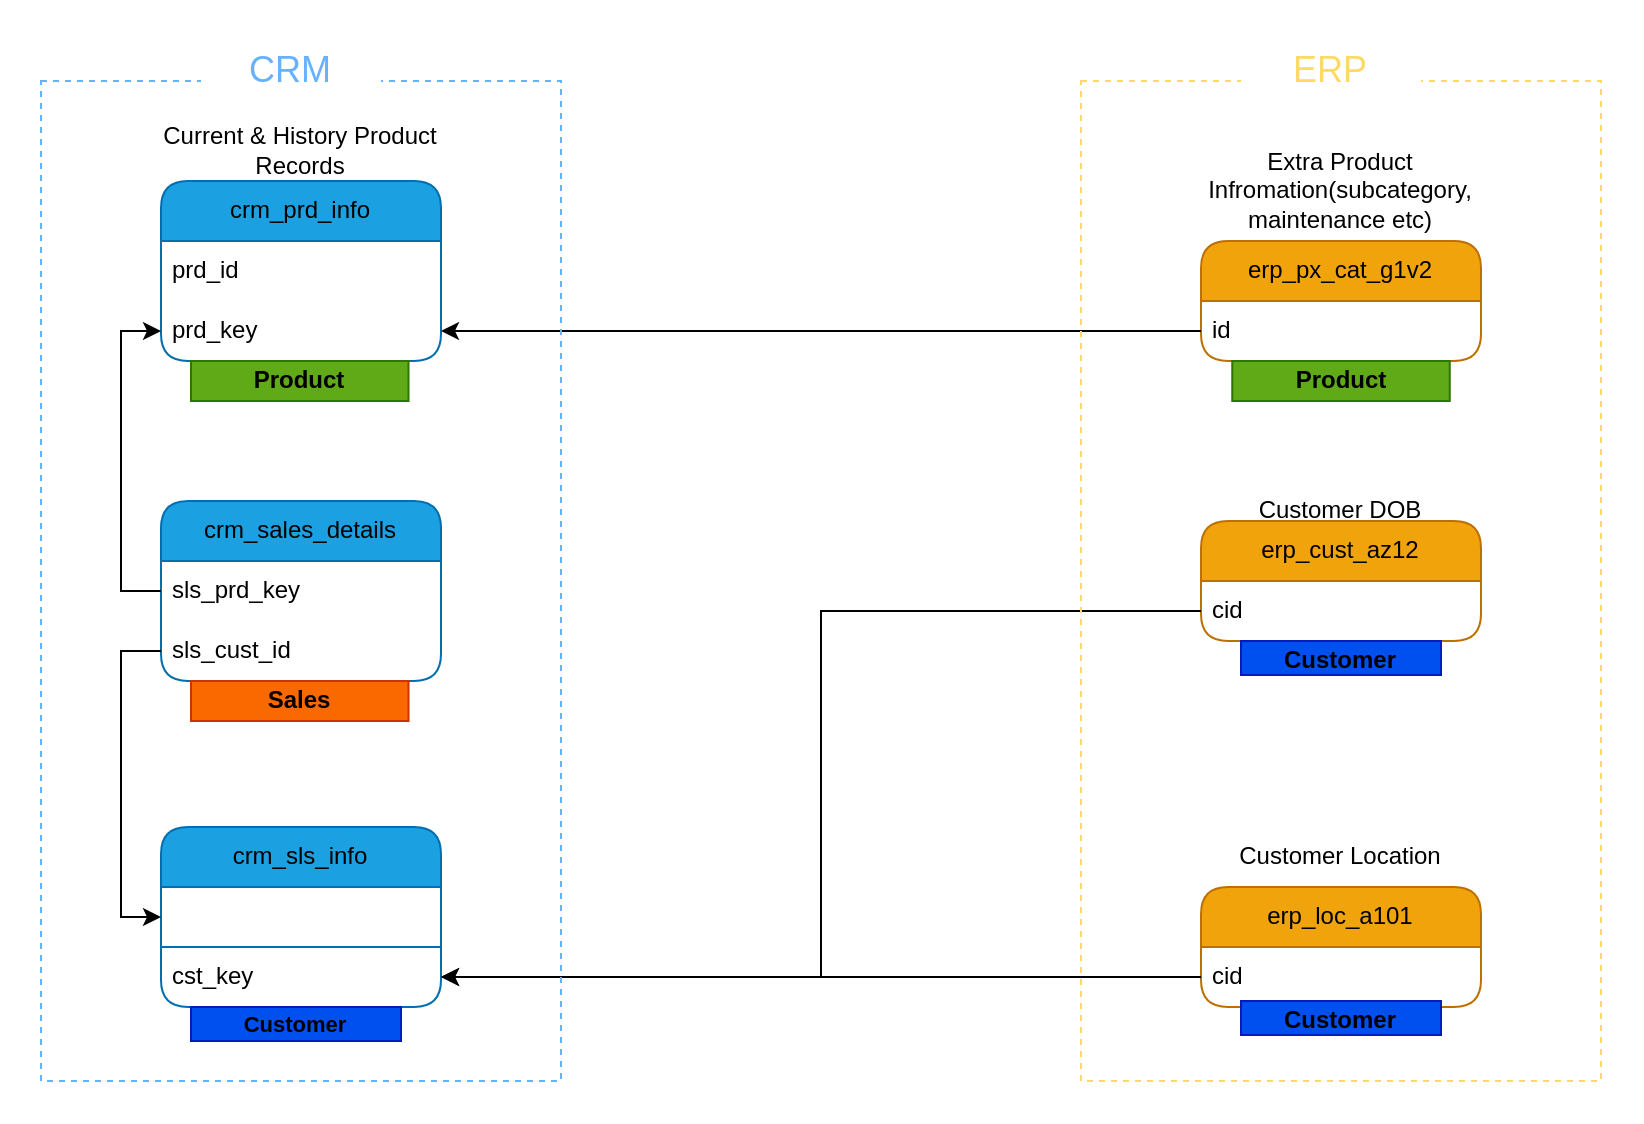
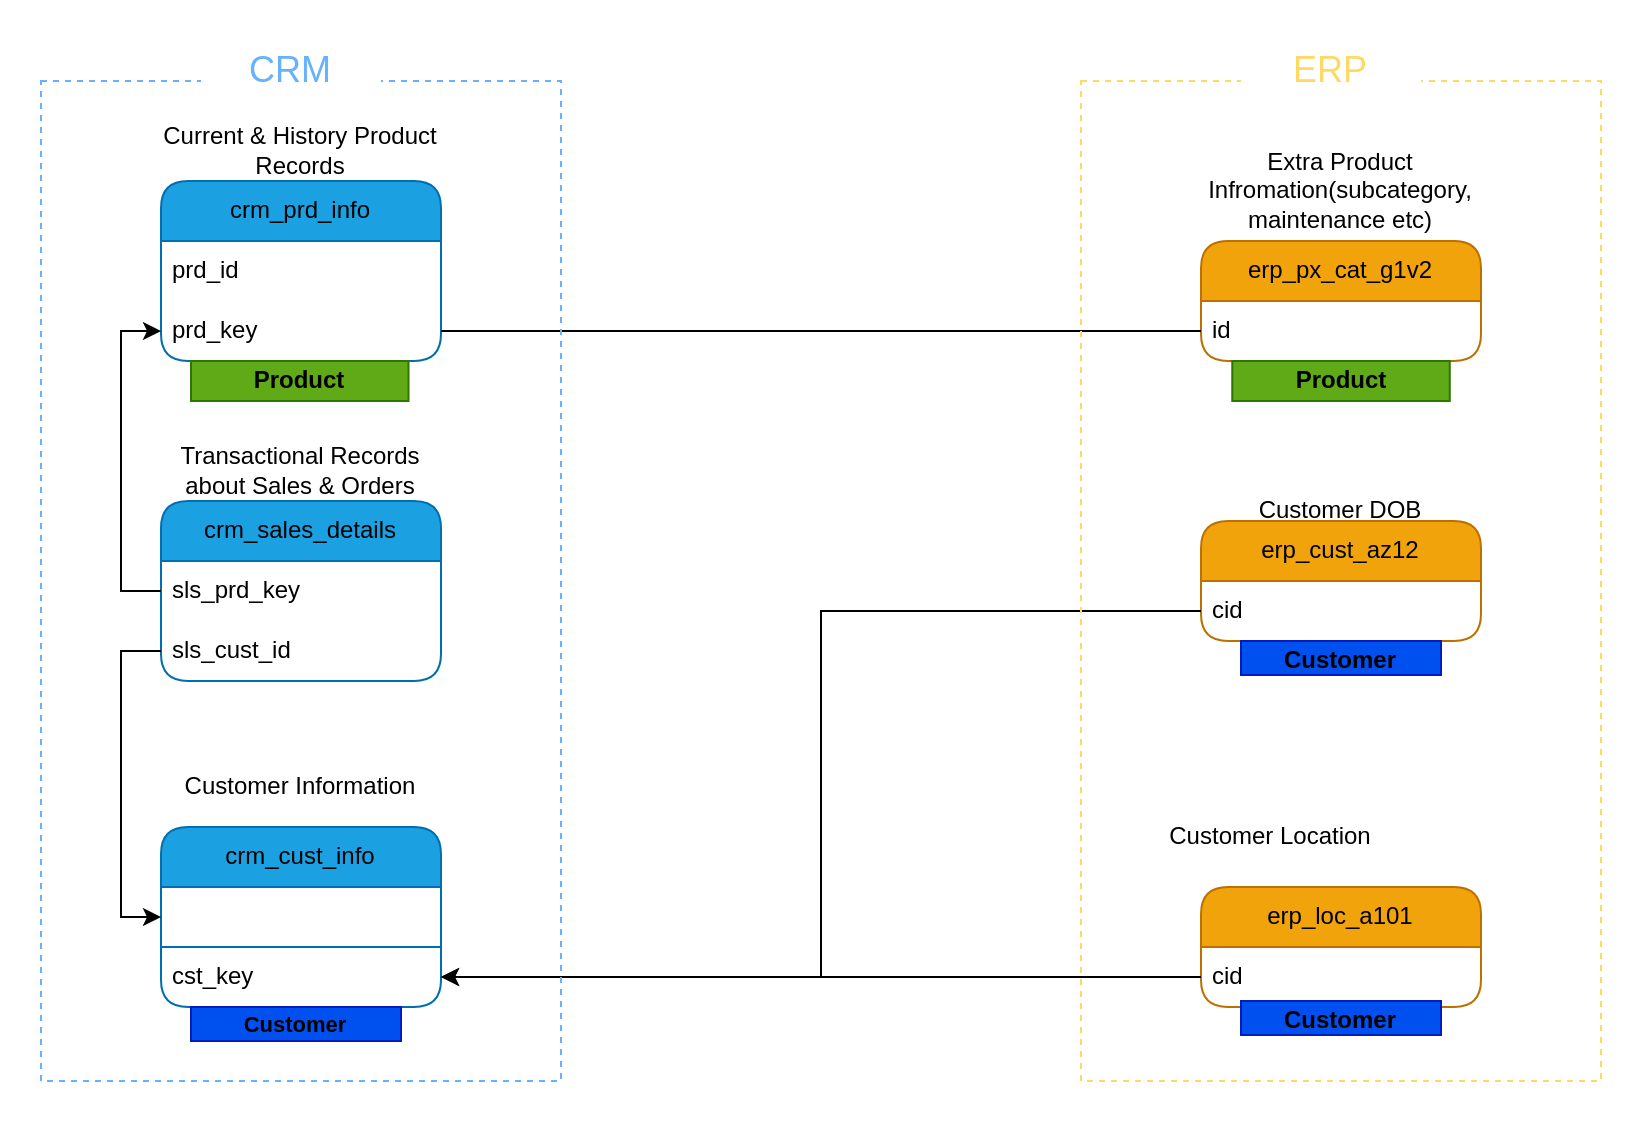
edge "id" -> "prd_key": arrowhead classic -> none
node "Transactional Records about Sales & Orders": added
node "Sales": removed
node "Customer Information": added
node "crm_sls_info": label "crm_sls_info" -> "crm_cust_info"
node "Customer Location": moved (1341, 857) -> (1271, 837)
